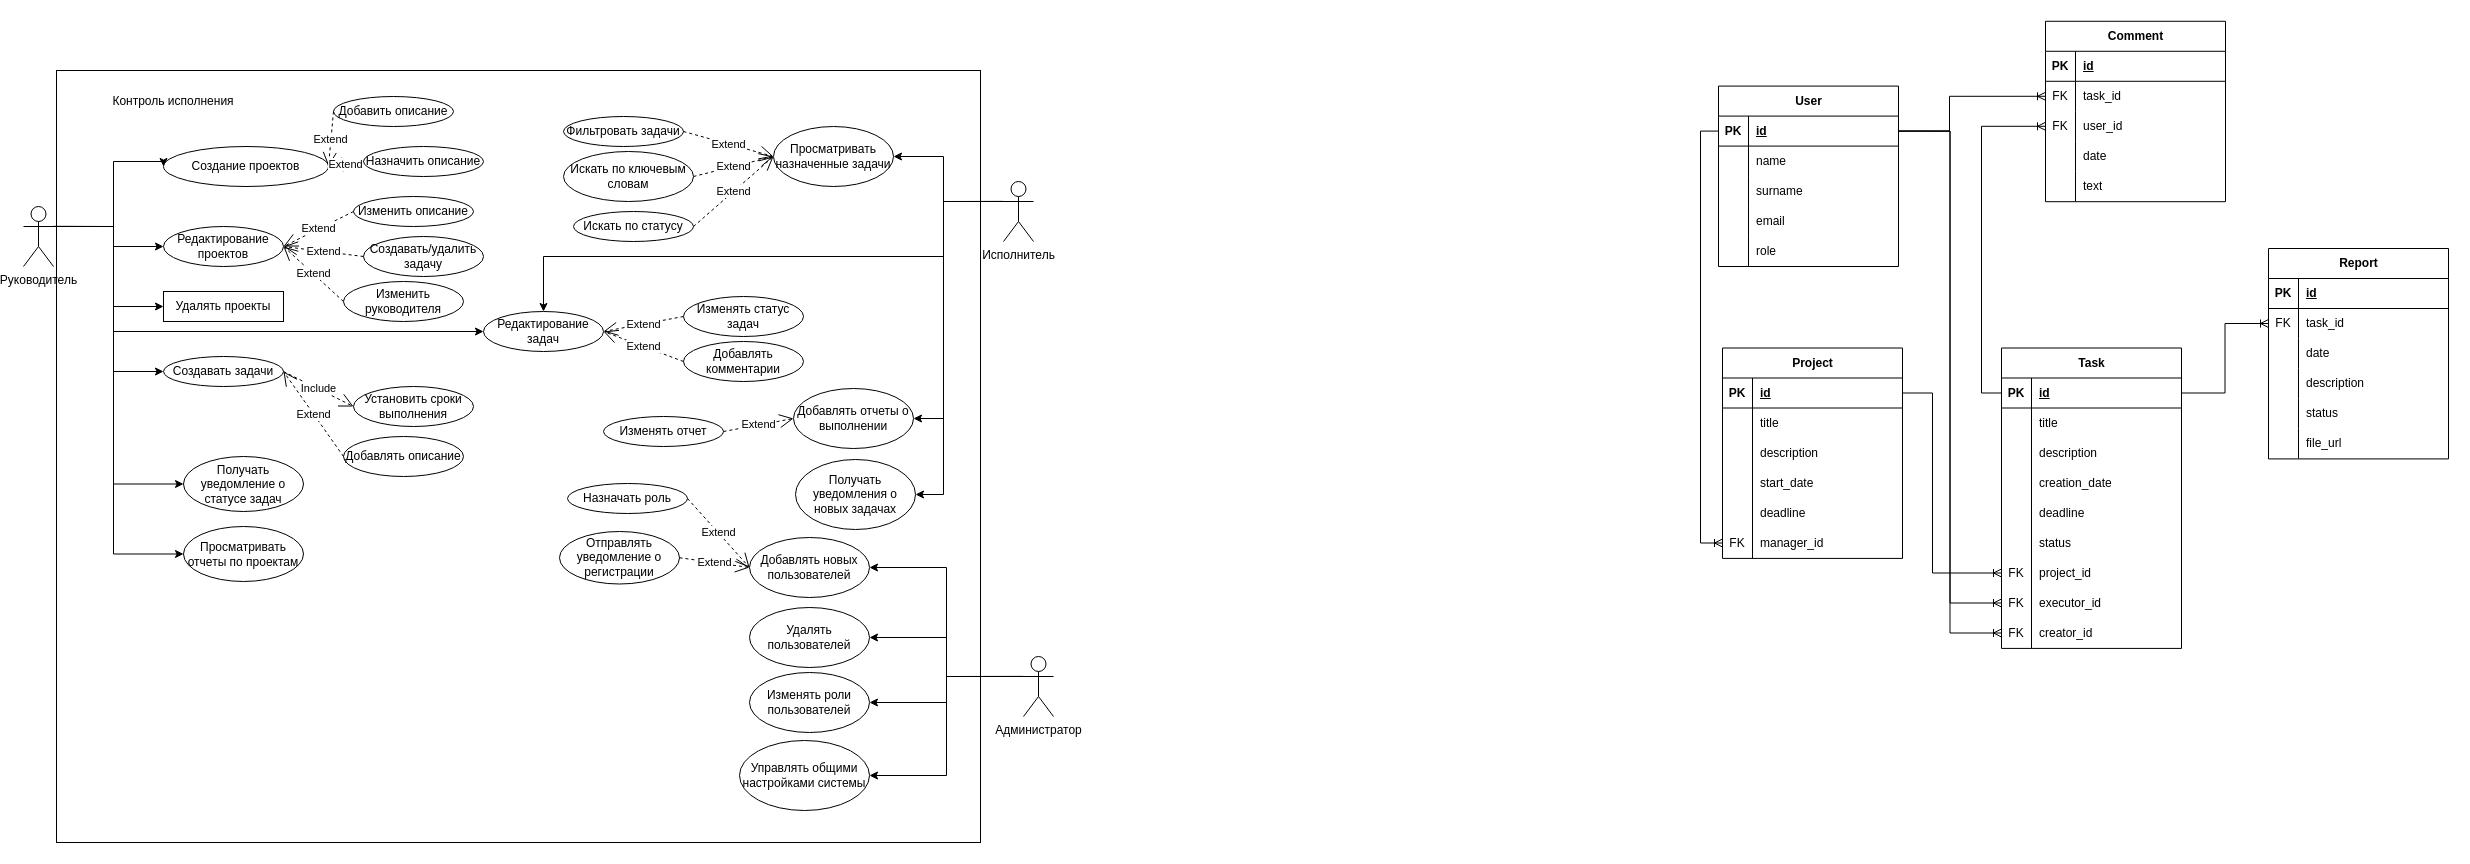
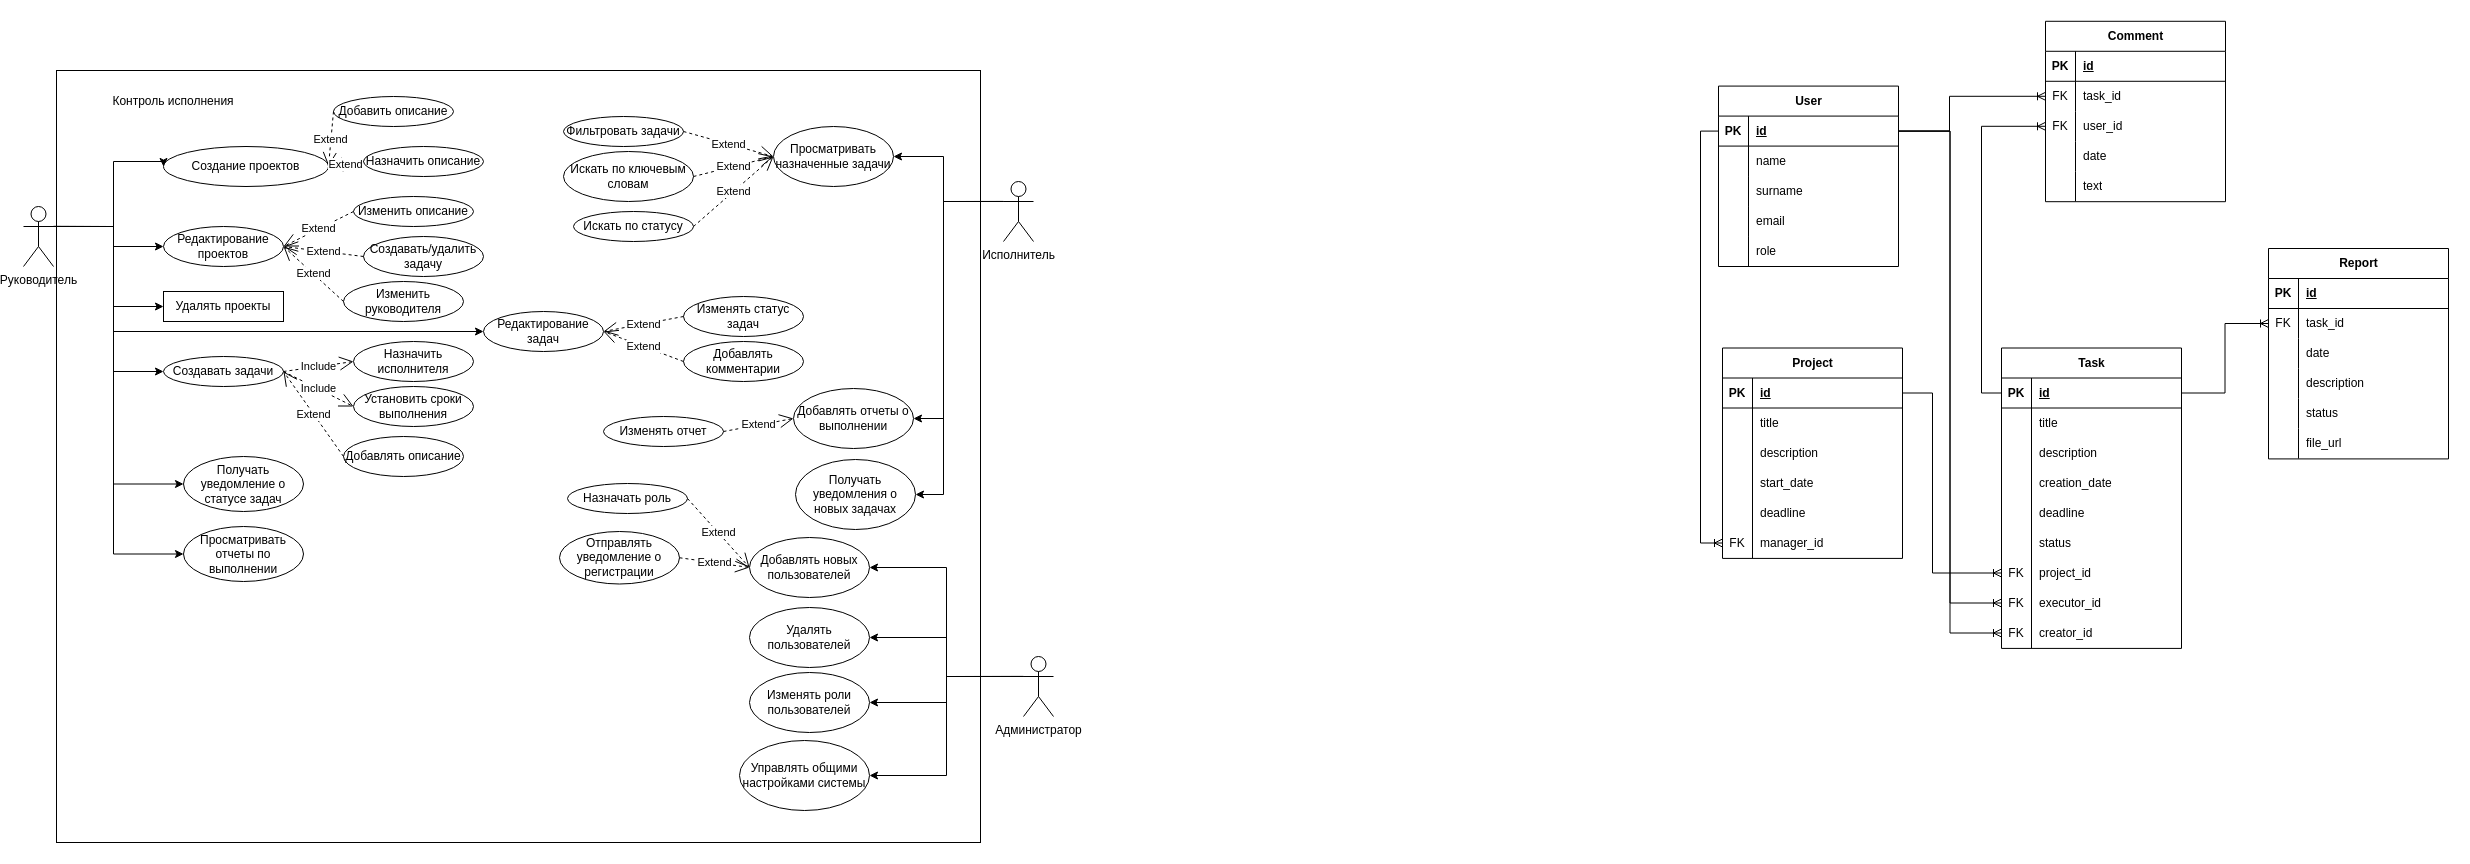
edge "Исполнитель" -> "Редактирование задач": removed
node "Назначить исполнителя": added
edge "Создавать задачи" -> "Назначить исполнителя": added, label "Include"
node "Просматривать отчеты по проектам": label "Просматривать отчеты по проектам" -> "Просматривать отчеты по выполнении"
